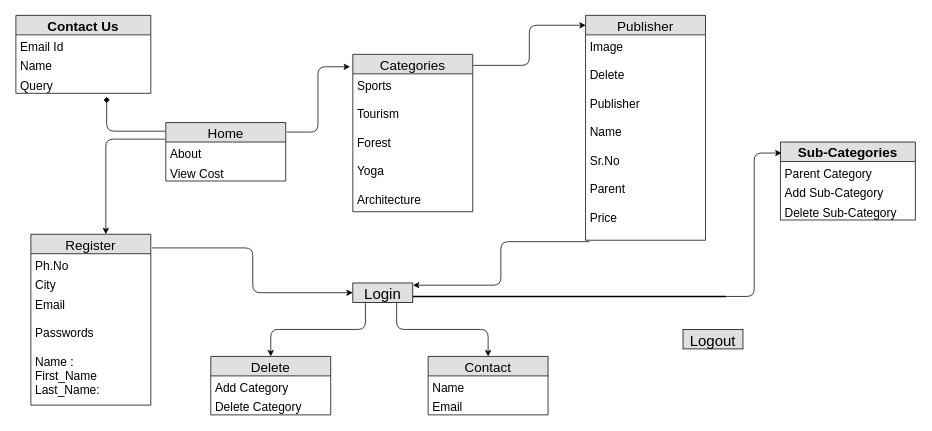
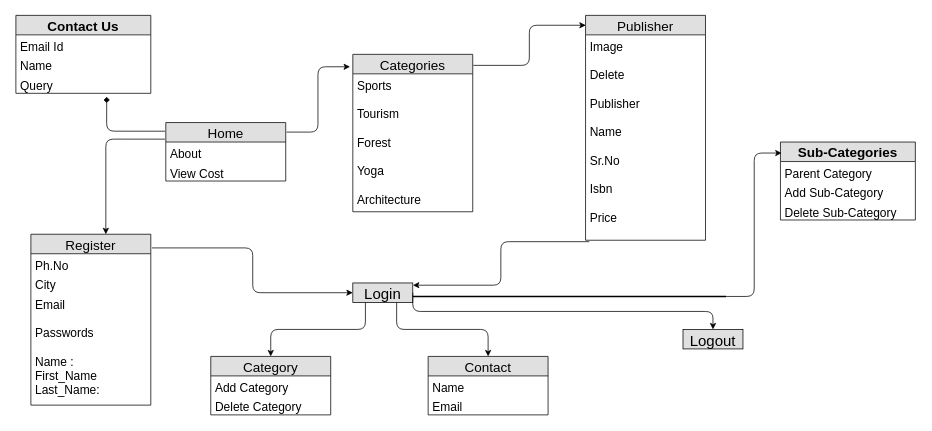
node "Image Delete Publisher Name Sr.No Parent Price": label "Image Delete Publisher Name Sr.No Parent Price" -> "Image Delete Publisher Name Sr.No Isbn Price"
edge "Login" -> "Logout": added
node "Delete": label "Delete" -> "Category"
